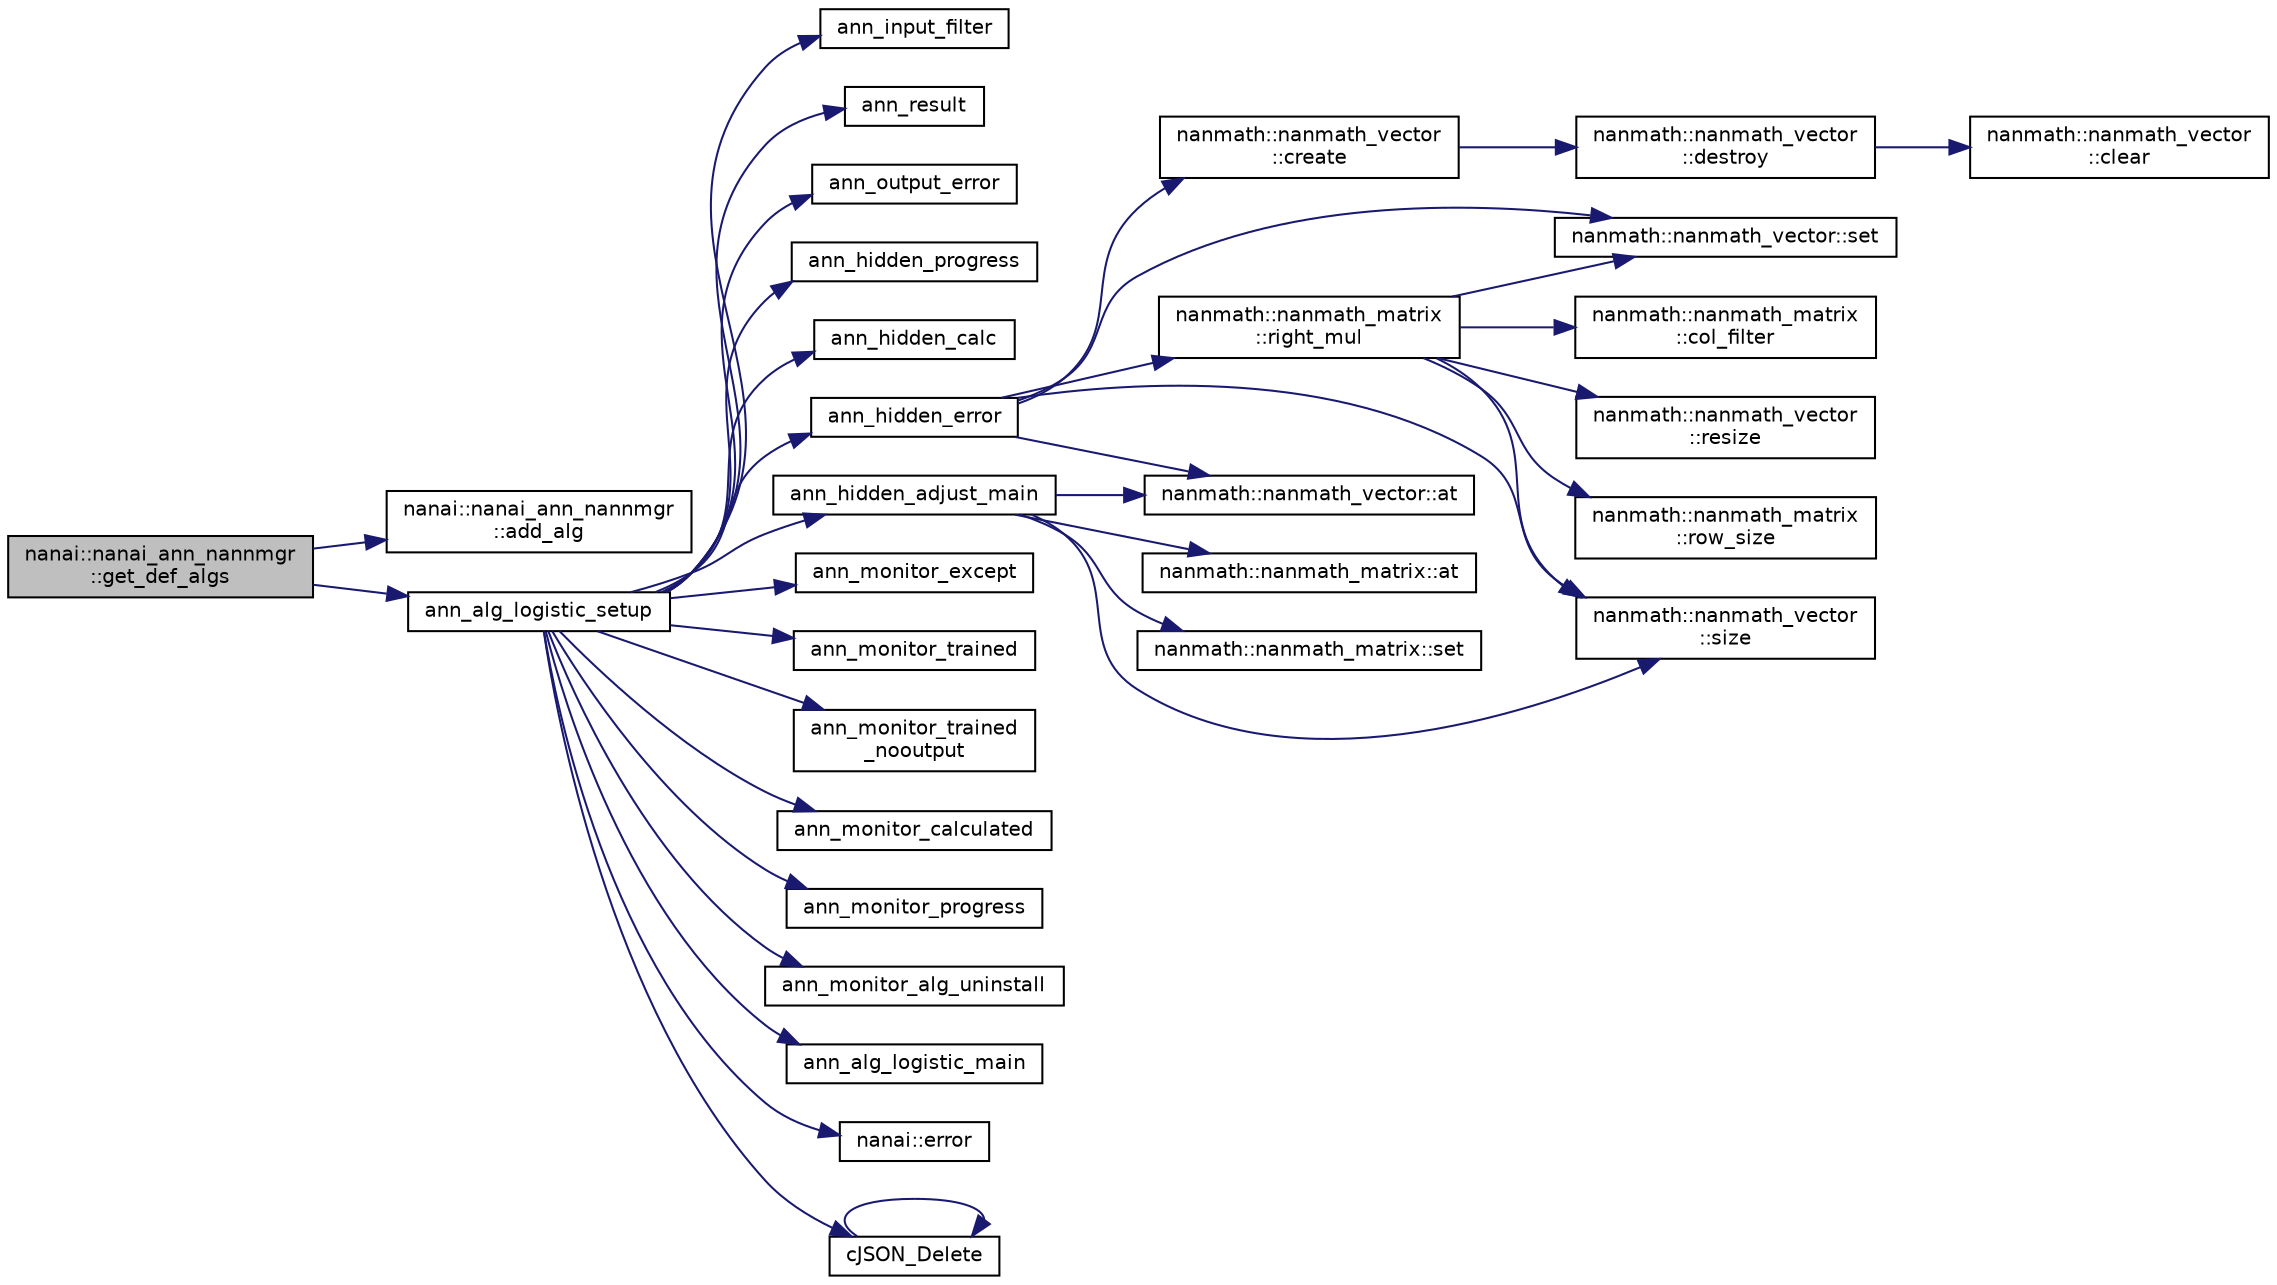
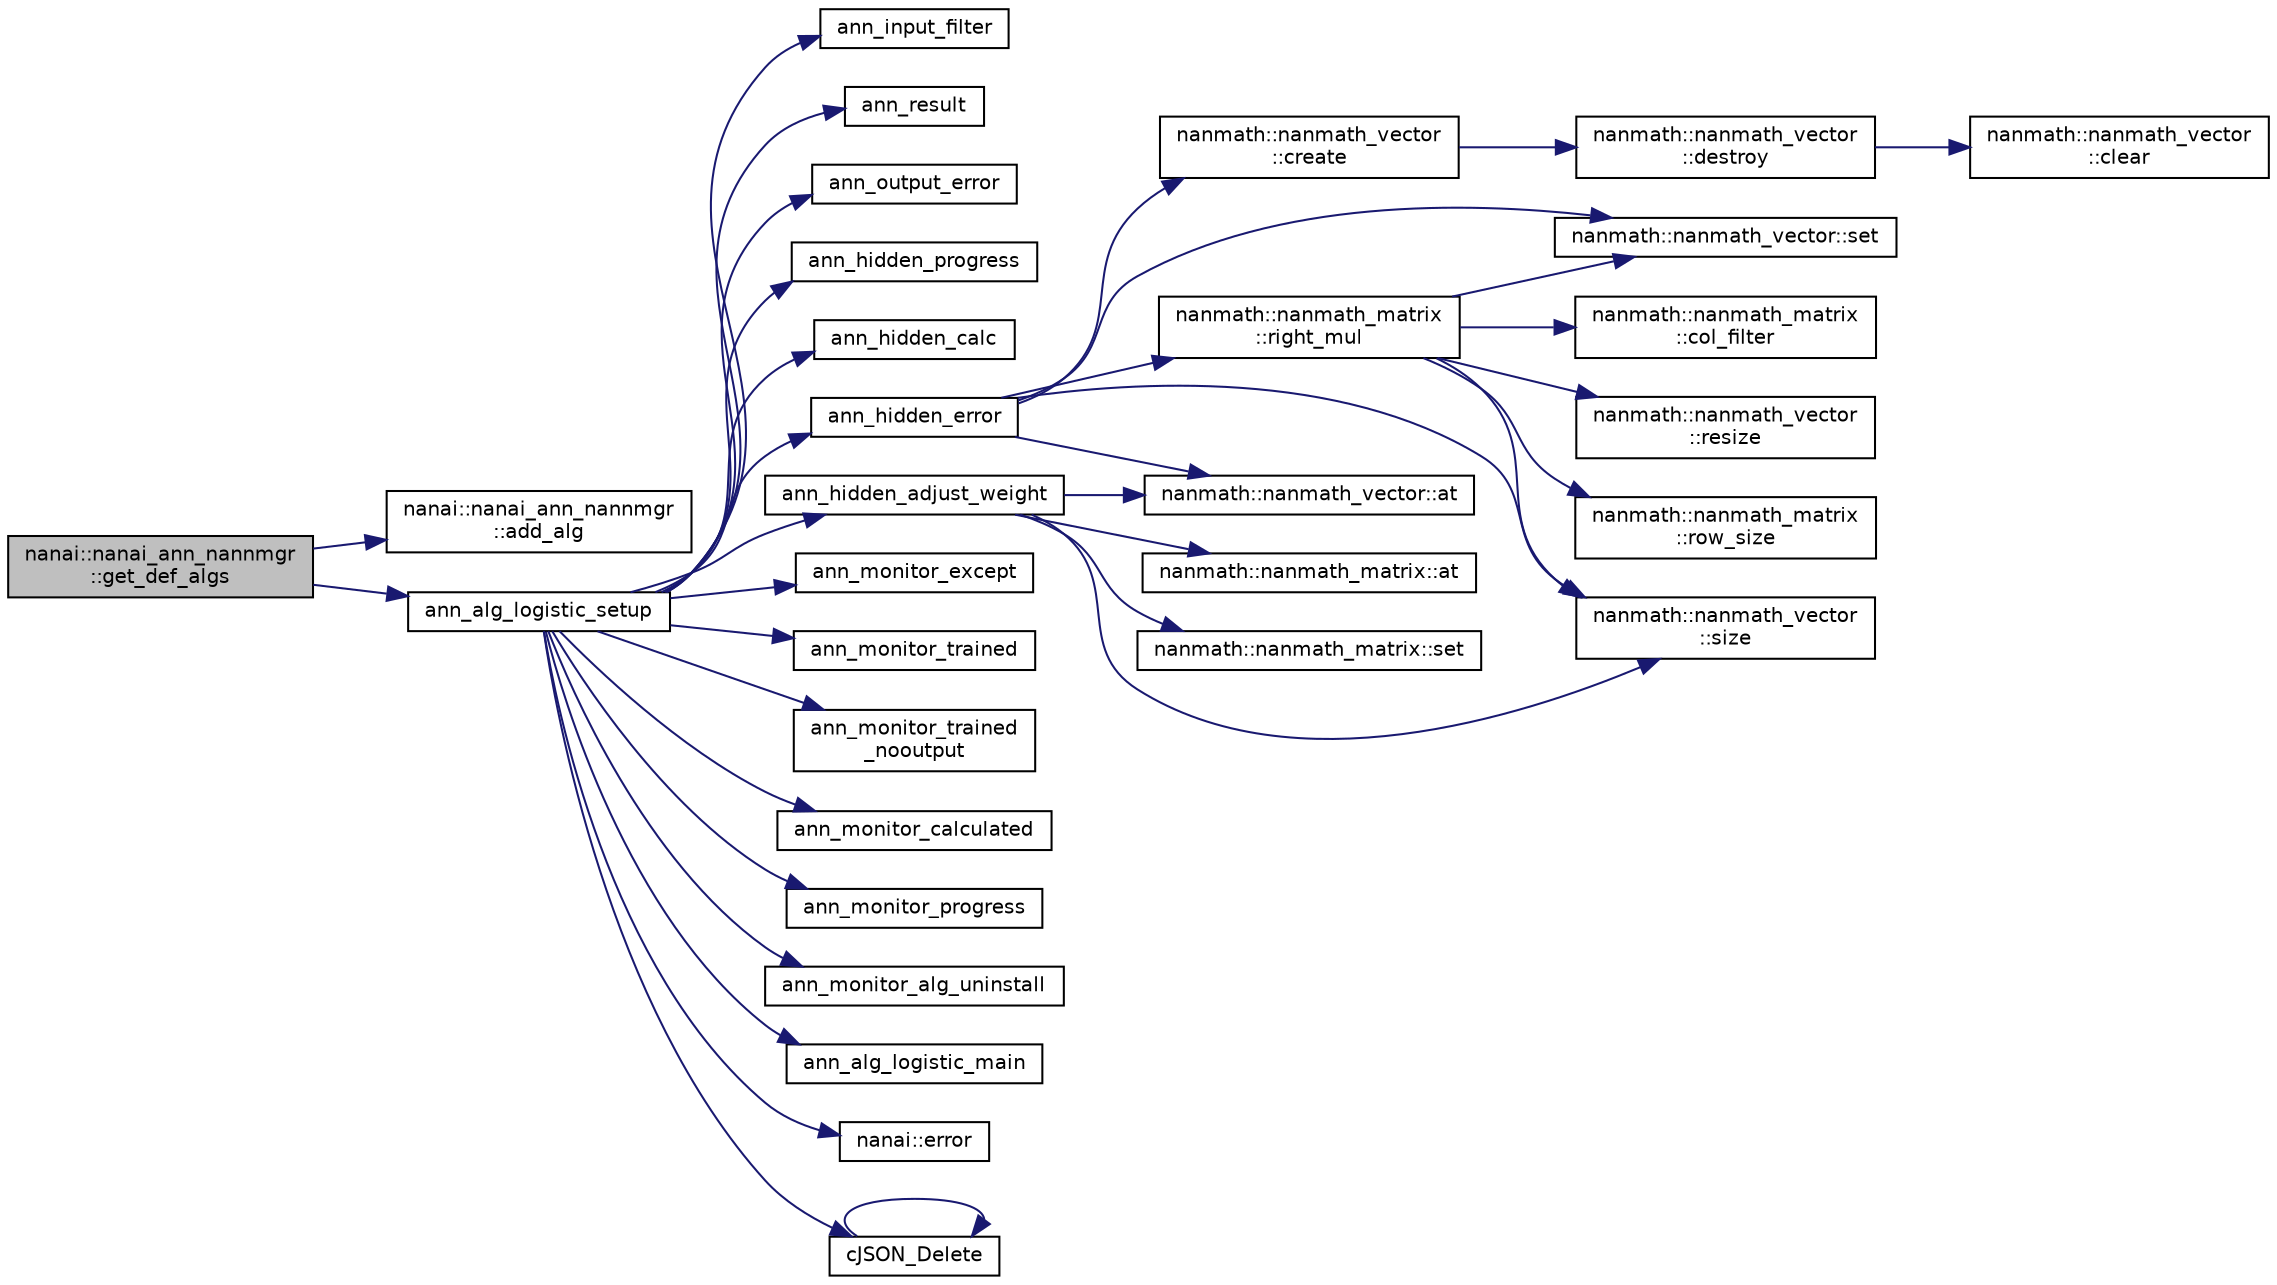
node "ann_hidden_adjust_main": label "ann_hidden_adjust_main" -> "ann_hidden_adjust_weight"
